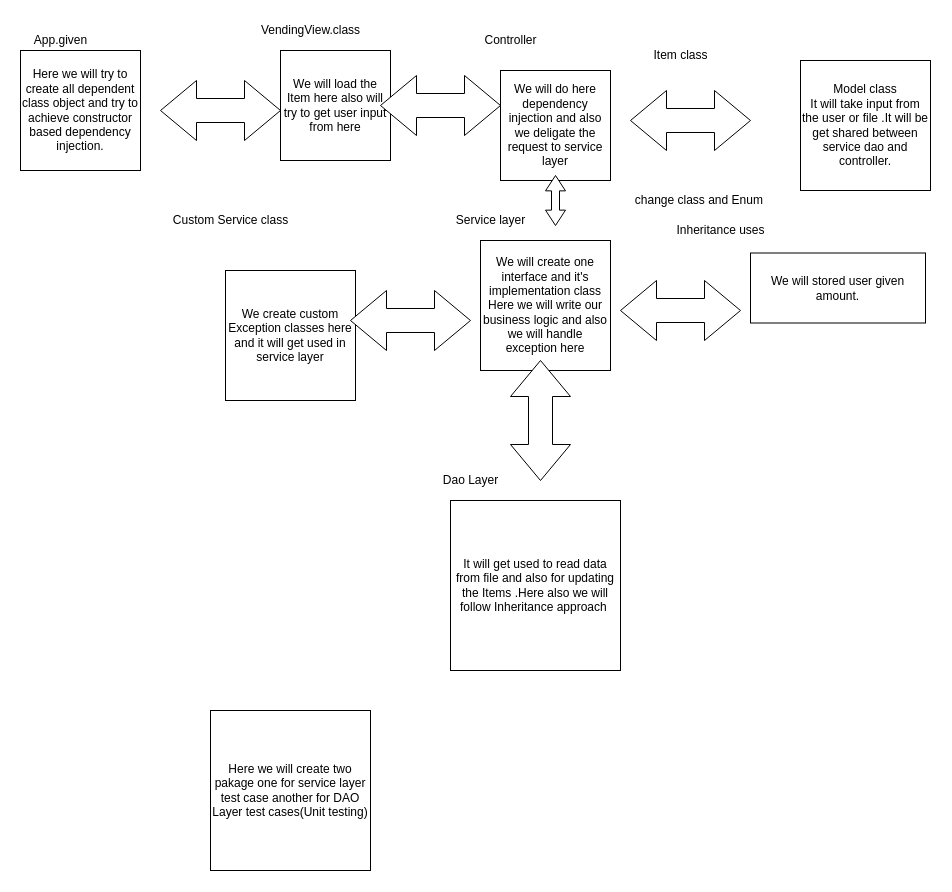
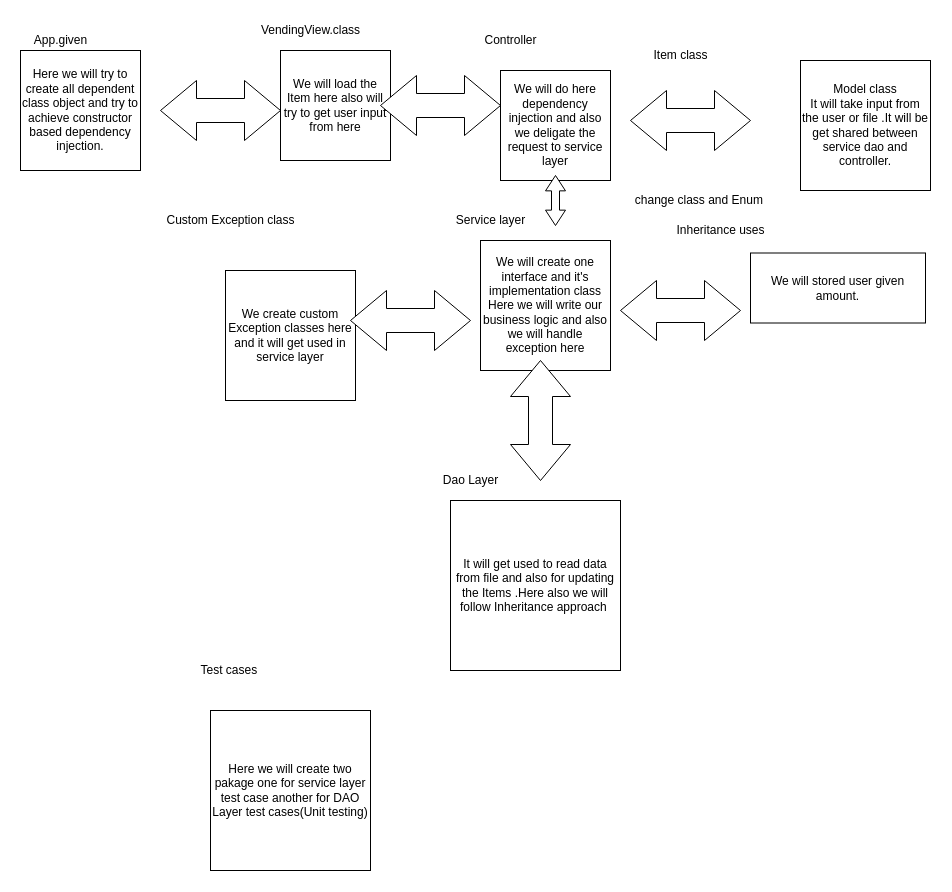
node "Custom Service class": label "Custom Service class" -> "Custom Exception class"
node "Test cases": added
